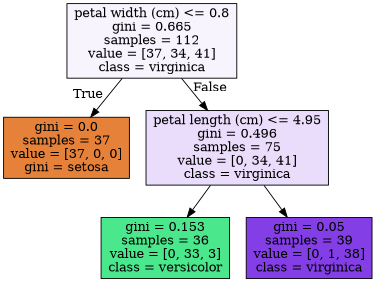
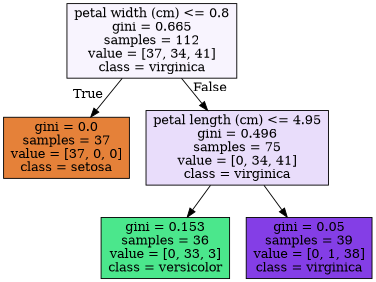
node "gini = 0.0 samples = 37 value = [37, 0, 0] gini = setosa": label "gini = 0.0 samples = 37 value = [37, 0, 0] gini = setosa" -> "gini = 0.0 samples = 37 value = [37, 0, 0] class = setosa"
